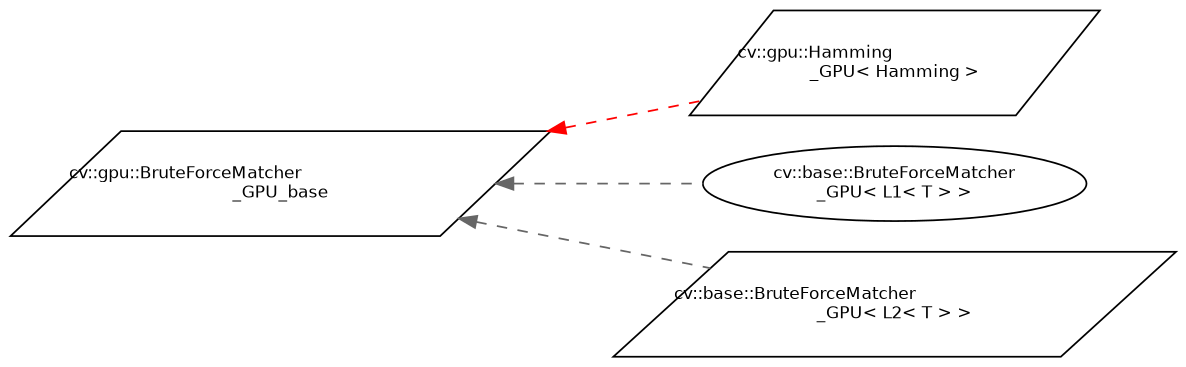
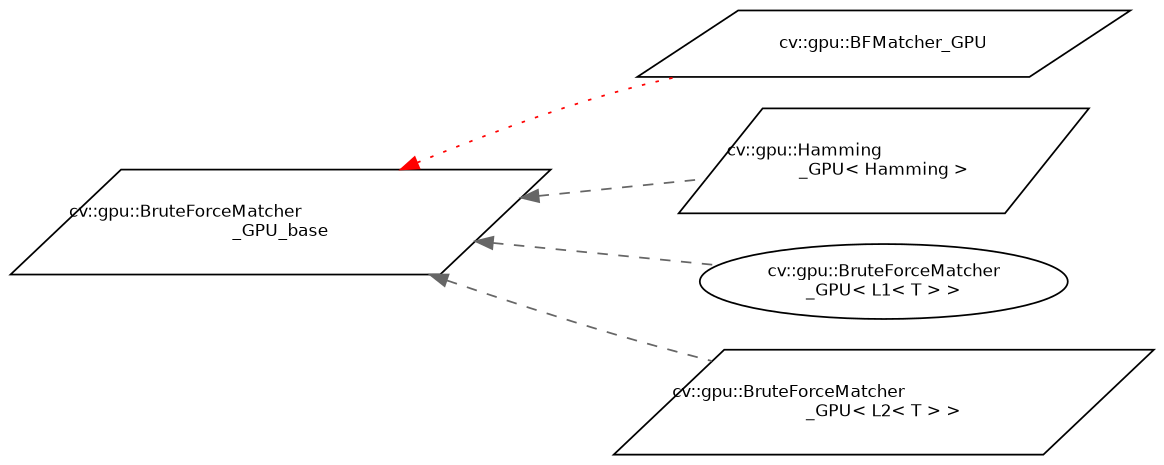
node "cv::gpu::BFMatcher_GPU": added
edge "cv::gpu::Hamming _GPU< Hamming >" -> "cv::gpu::BruteForceMatcher _GPU_base": color red -> gray40
node "cv::base::BruteForceMatcher _GPU< L1< T > >": label "cv::base::BruteForceMatcher _GPU< L1< T > >" -> "cv::gpu::BruteForceMatcher _GPU< L1< T > >"
node "cv::base::BruteForceMatcher _GPU< L2< T > >": label "cv::base::BruteForceMatcher _GPU< L2< T > >" -> "cv::gpu::BruteForceMatcher _GPU< L2< T > >"
